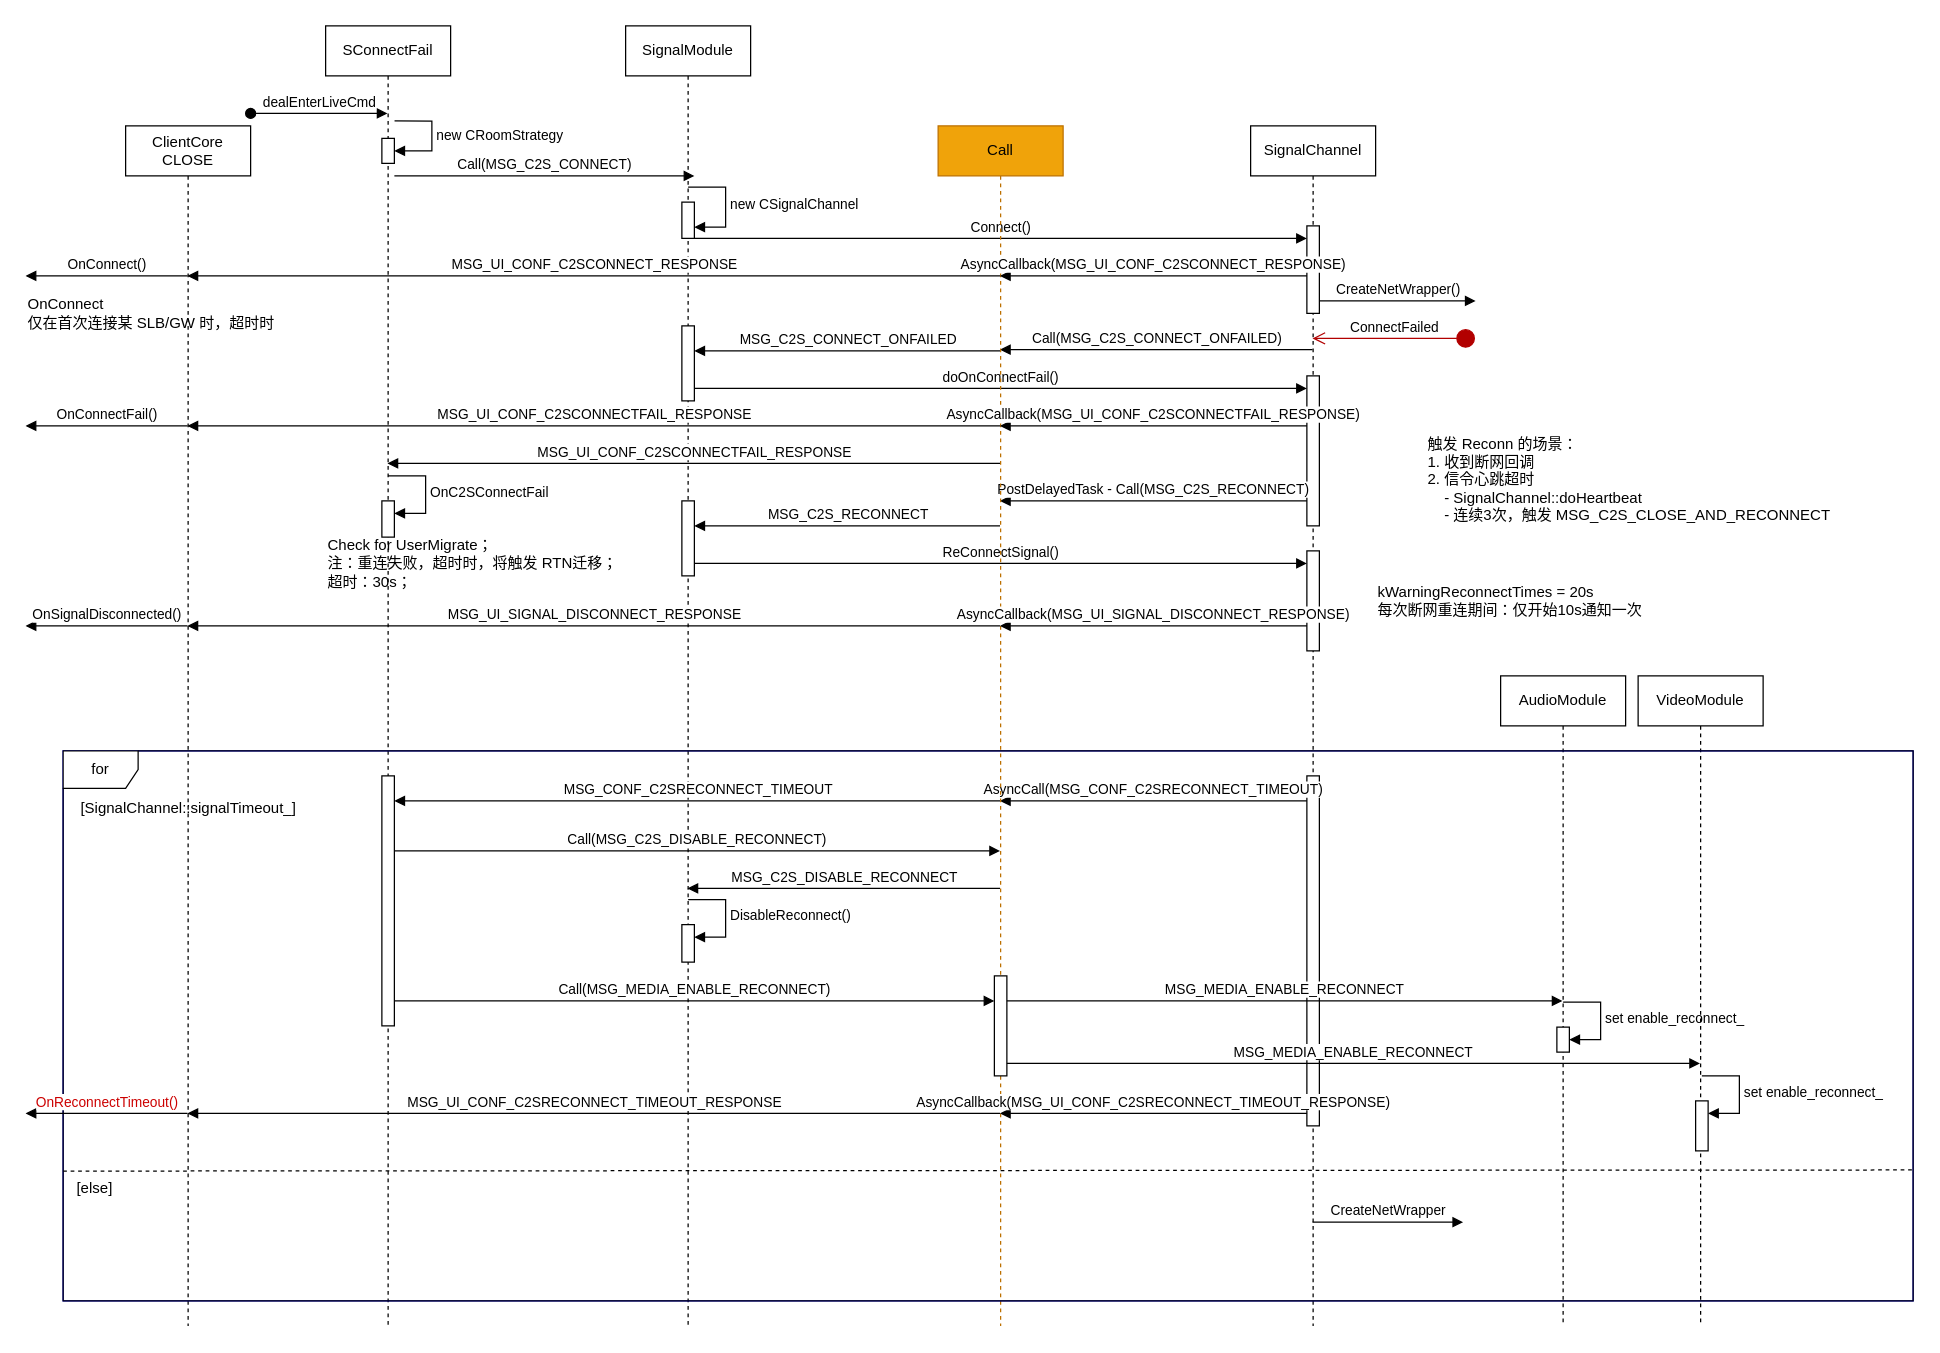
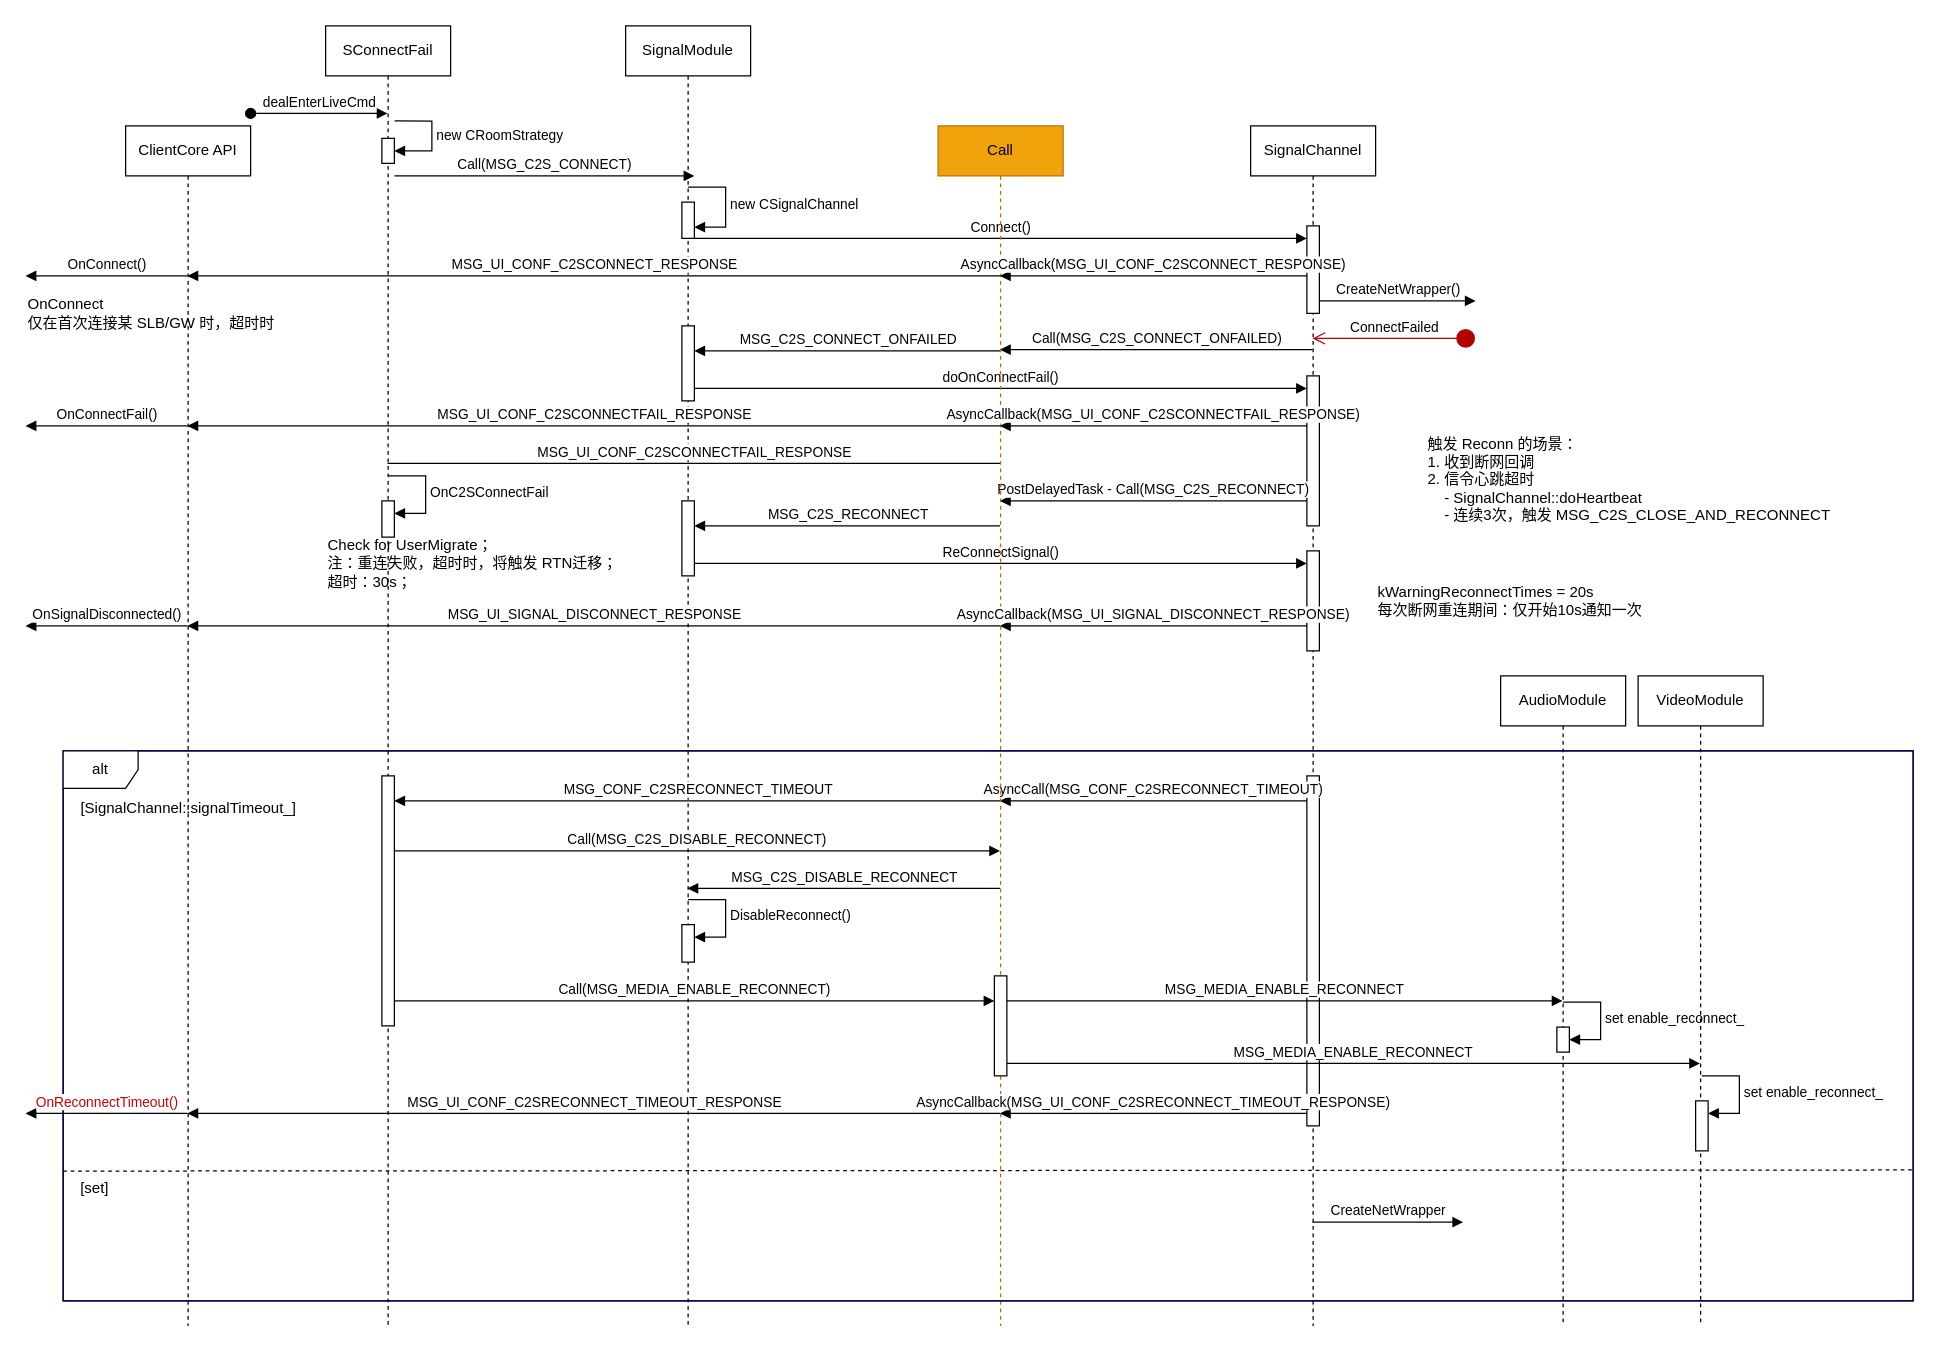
node "ClientCore CLOSE": label "ClientCore CLOSE" -> "ClientCore API"
edge "Call" -> "SConnectFail": arrowhead block -> none
node "for": label "for" -> "alt"
node "[else]": label "[else]" -> "[set]"
